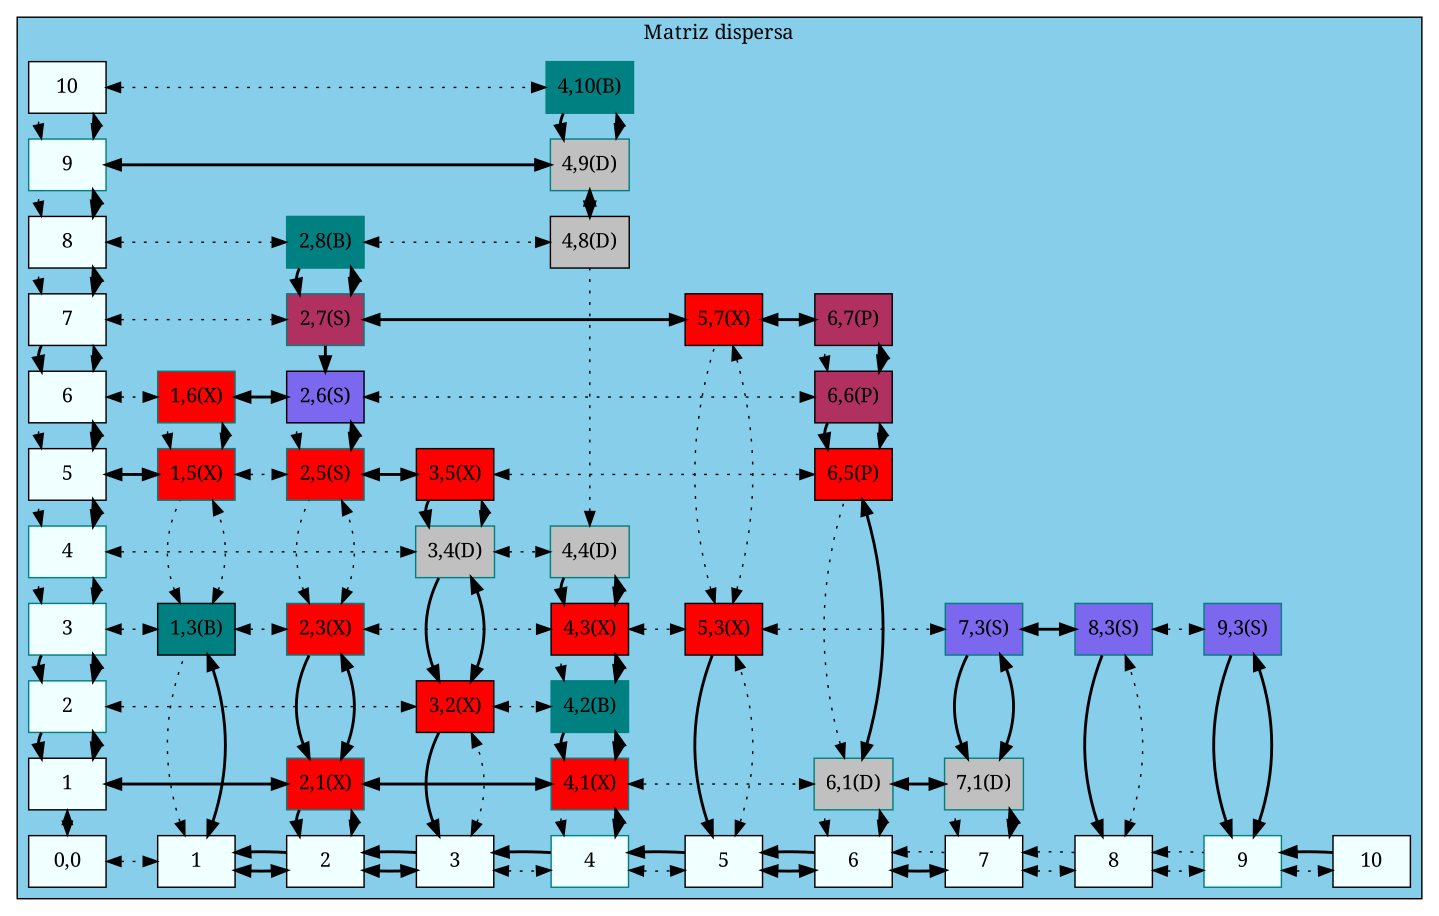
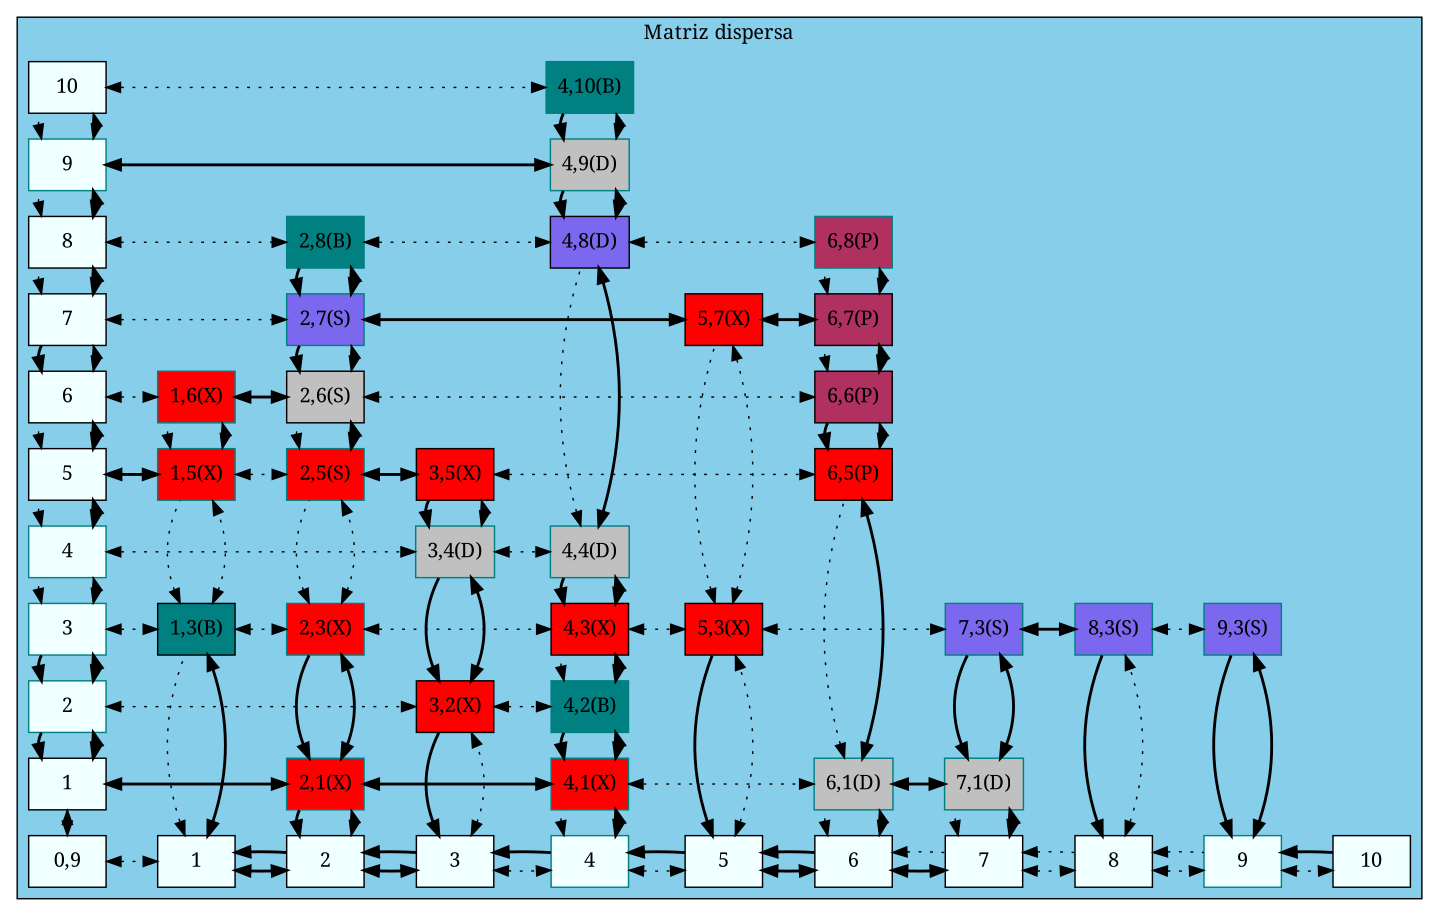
edge "4,9(D)" -> "4,8(D)": added
node "4,8(D)": fillcolor Gray -> #7b68ee
node "6,8(P)": added
node "2,7(S)": fillcolor Maroon -> #7b68ee
edge "2,7(S)" -- "2,6(S)": added
node "2,6(S)": fillcolor #7b68ee -> Gray
edge "4,8(D)" -- "4,4(D)": added
node "0,0": label "0,0" -> "0,9"
